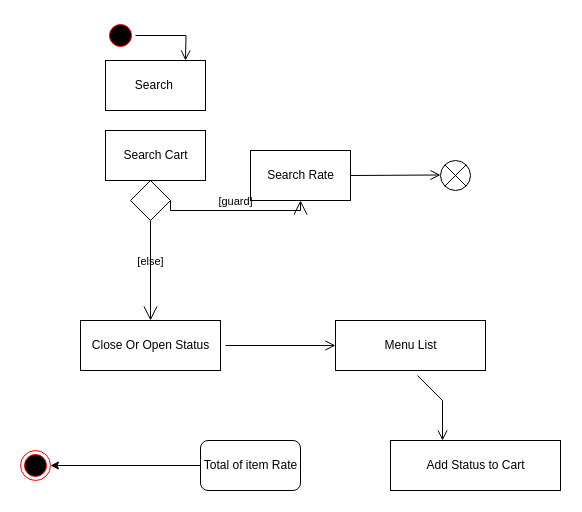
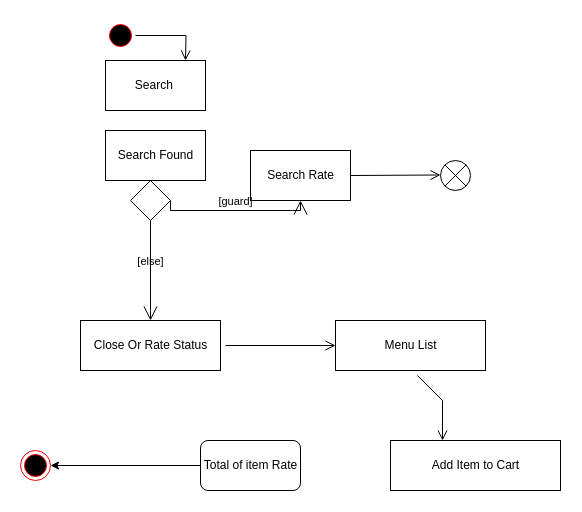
node "Search Cart": label "Search Cart" -> "Search Found"
node "Close Or Open Status": label "Close Or Open Status" -> "Close Or Rate Status"
node "Add Status to Cart": label "Add Status to Cart" -> "Add Item to Cart"
